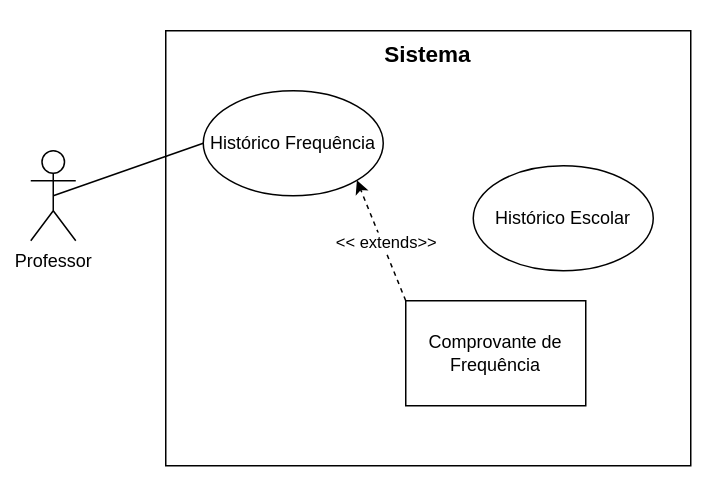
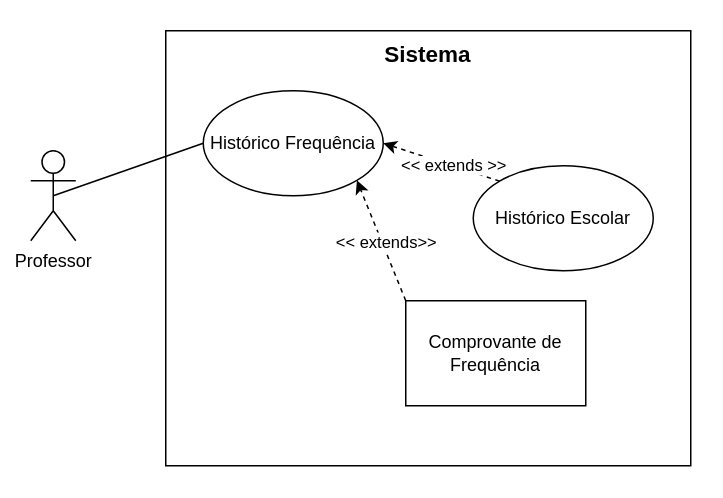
edge "Histórico Escolar" -> "Histórico Frequência": added, label "<< extends >>"
